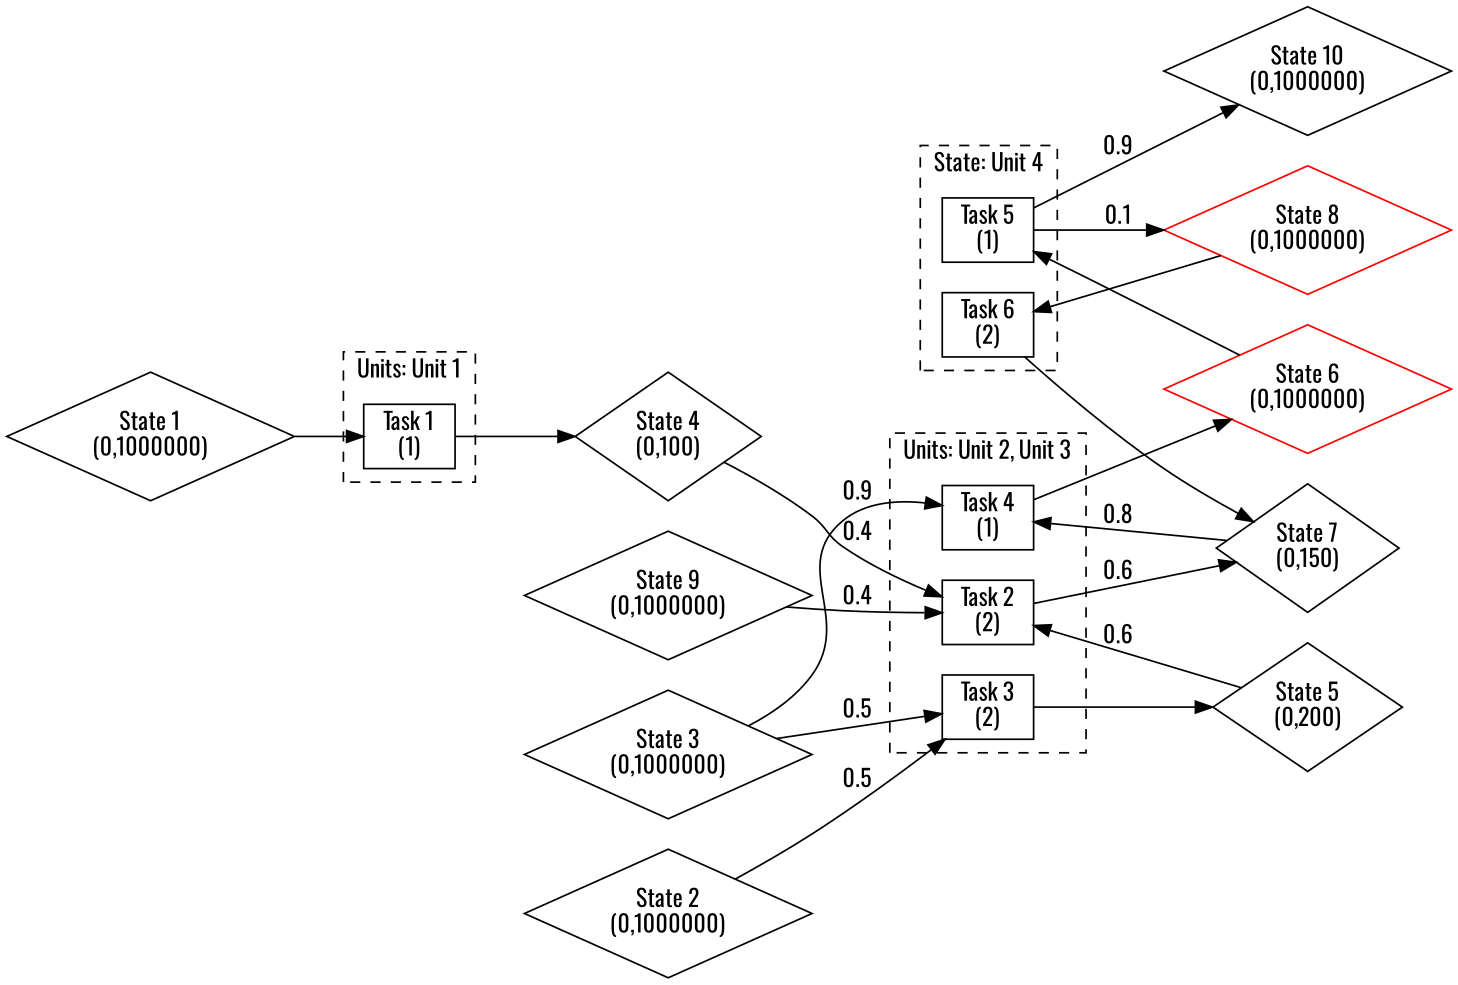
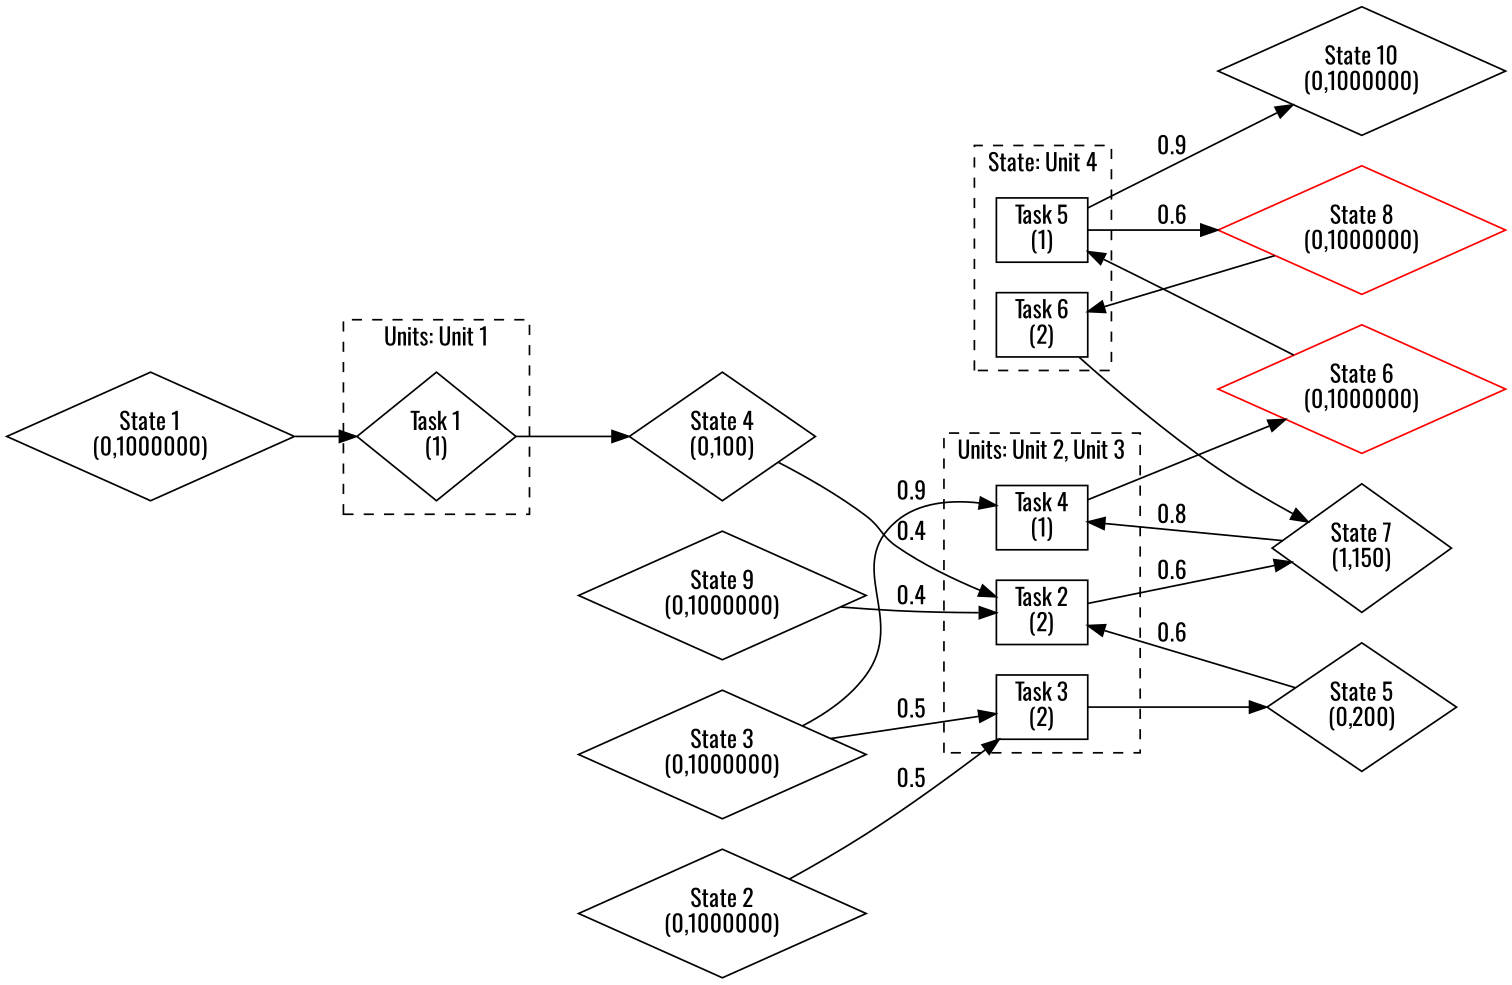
edge "Task 5 (1)" -> "State 8 (0,1000000)": label "0.1" -> "0.6"
node "Task 1 (1)": shape box -> diamond
node "State 7 (0,150)": label "State 7 (0,150)" -> "State 7 (1,150)"
